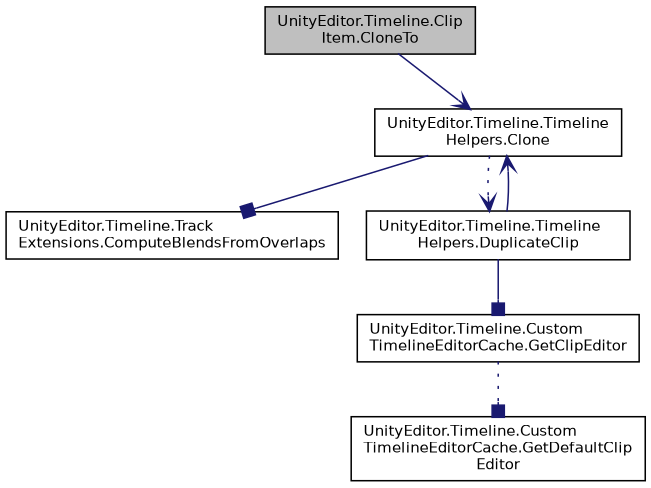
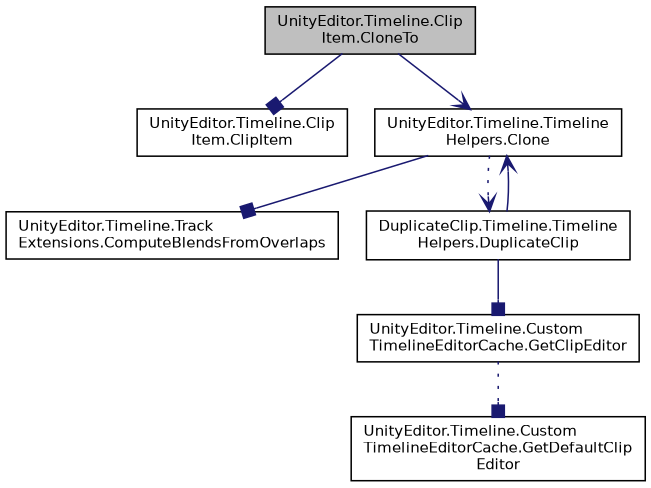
node "UnityEditor.Timeline.Clip Item.ClipItem": added
node "UnityEditor.Timeline.Timeline Helpers.DuplicateClip": label "UnityEditor.Timeline.Timeline Helpers.DuplicateClip" -> "DuplicateClip.Timeline.Timeline Helpers.DuplicateClip"
